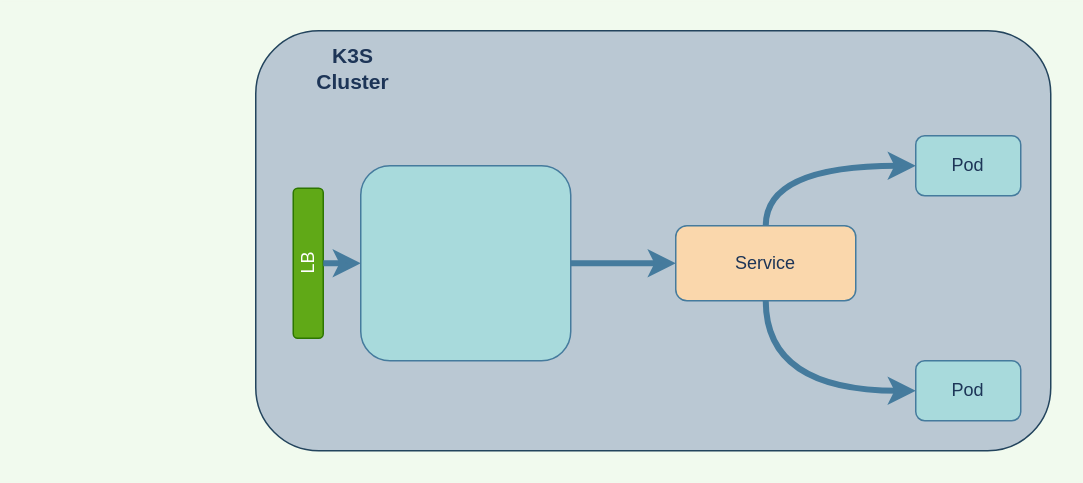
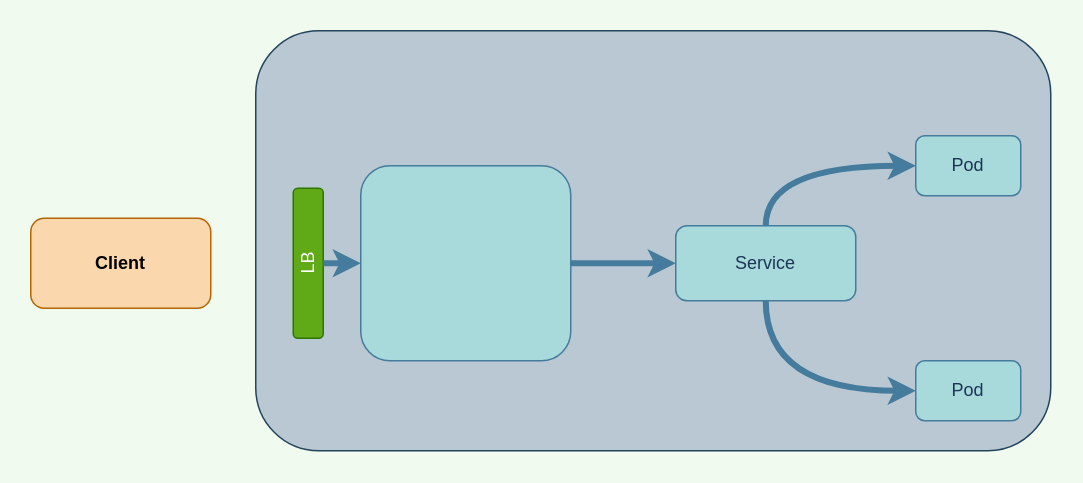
node "K3S Cluster": removed
node "Client": added
node "Service": fillcolor #fad7ac -> #a8dadc
